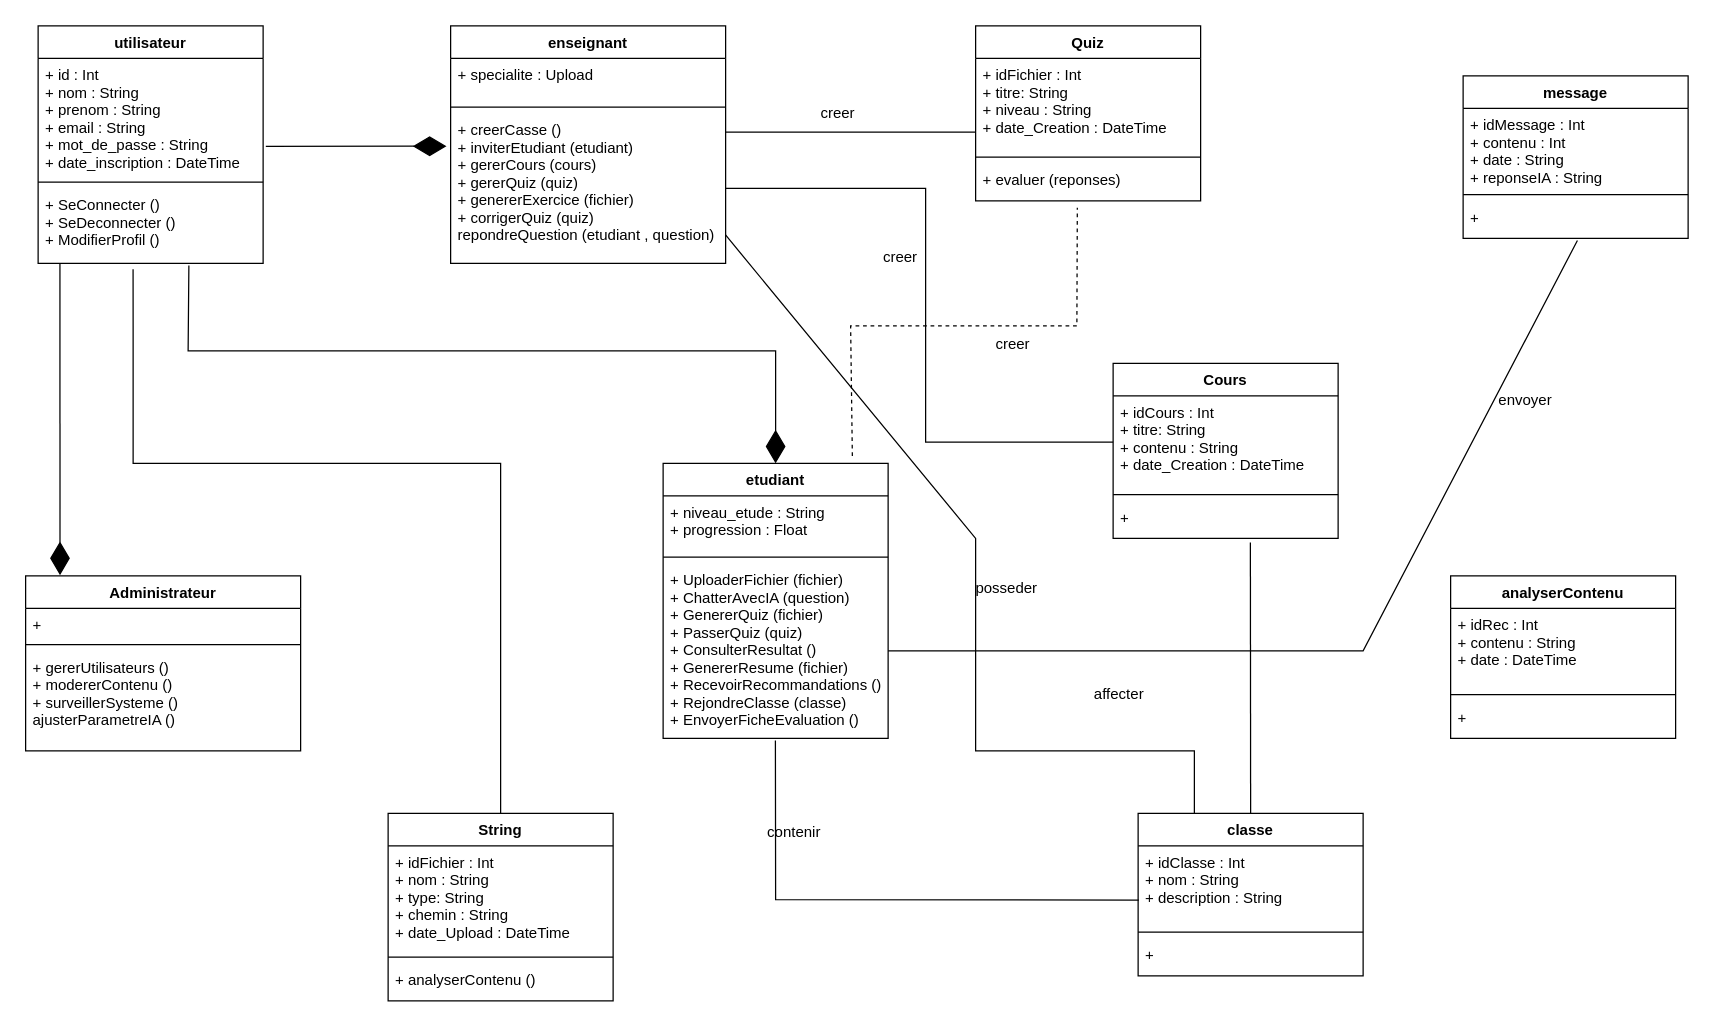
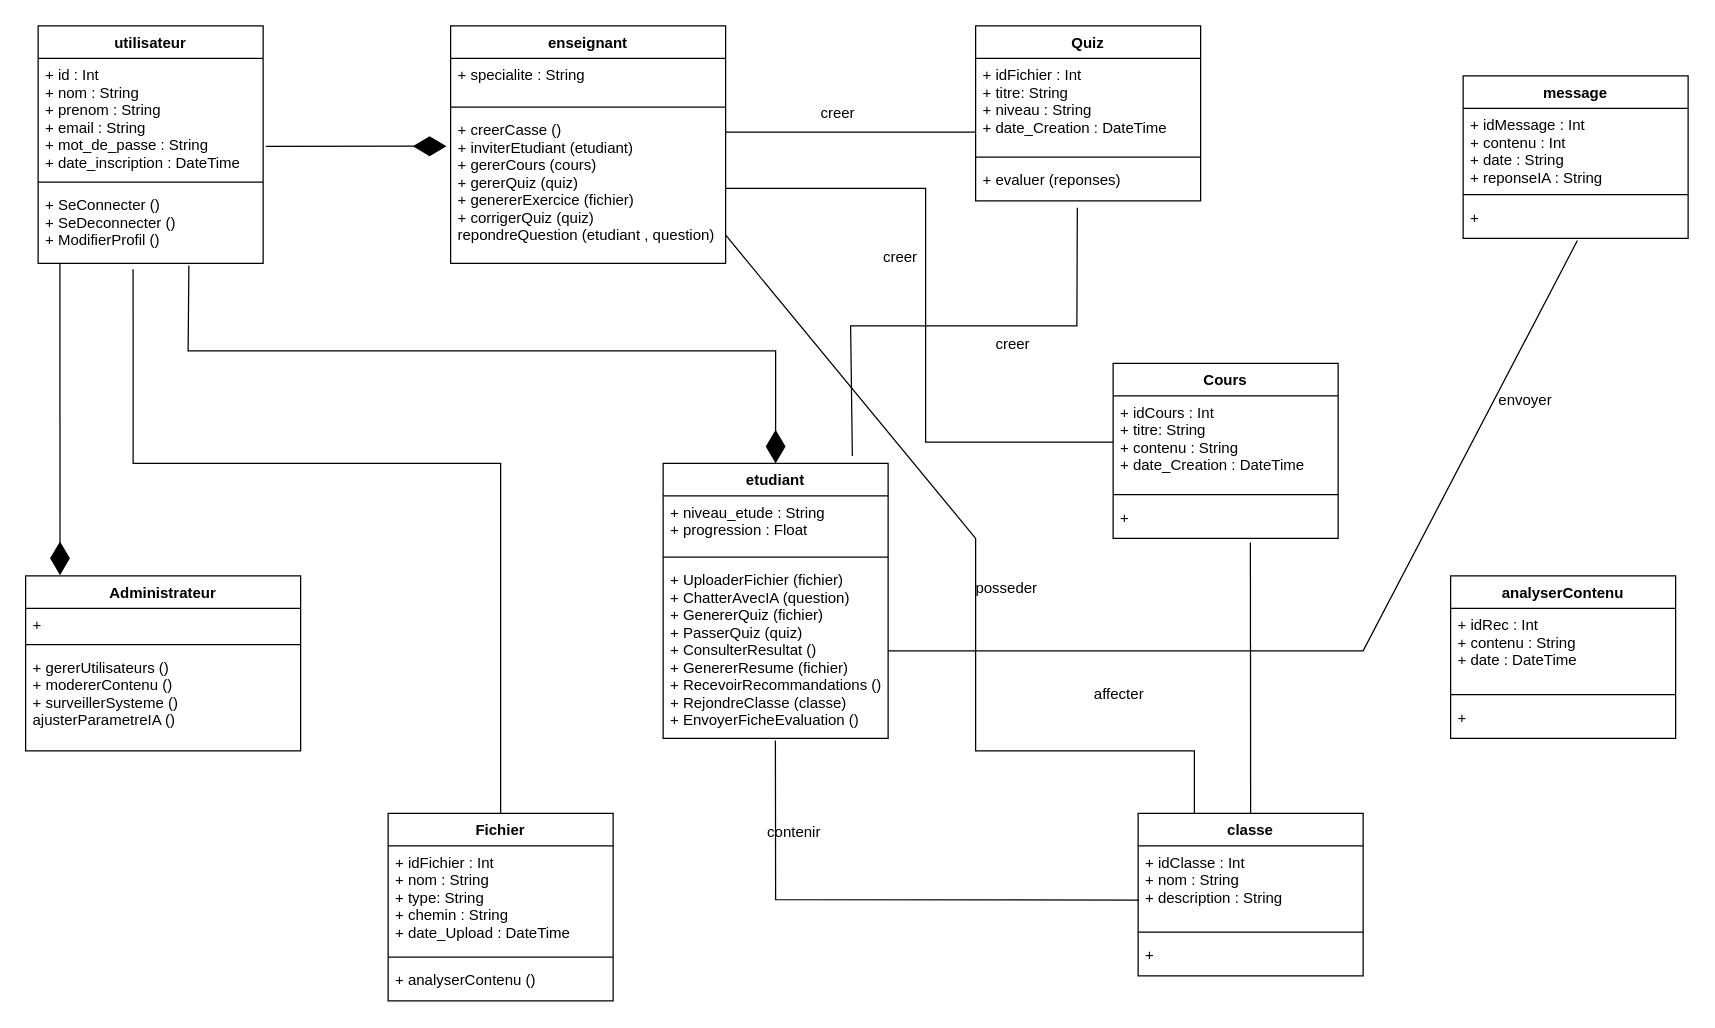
node "+ specialite : Upload": label "+ specialite : Upload" -> "+ specialite : String"
edge "+ evaluer (reponses)" -- "etudiant": style dashed -> solid
node "String": label "String" -> "Fichier"
